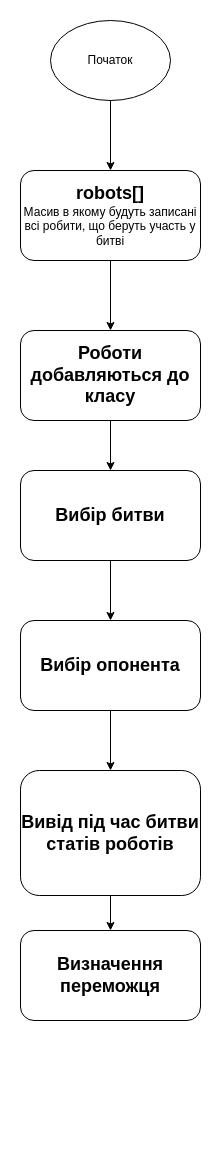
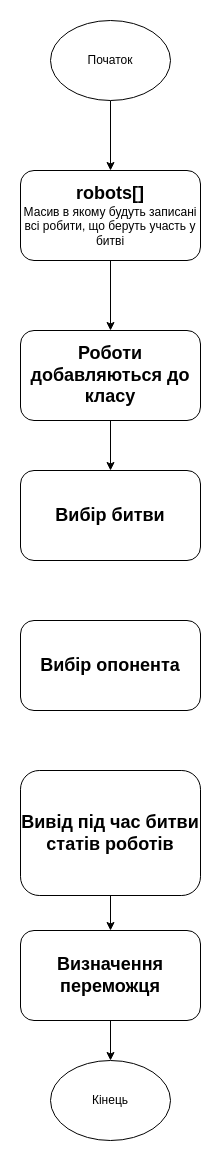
edge "Вибір битви" -> "Вибір опонента": removed
edge "Вибір опонента" -> "Вивід під час битви статів роботів": removed
edge "Визначення переможця" -> "Кінець": added
node "Кінець": added
